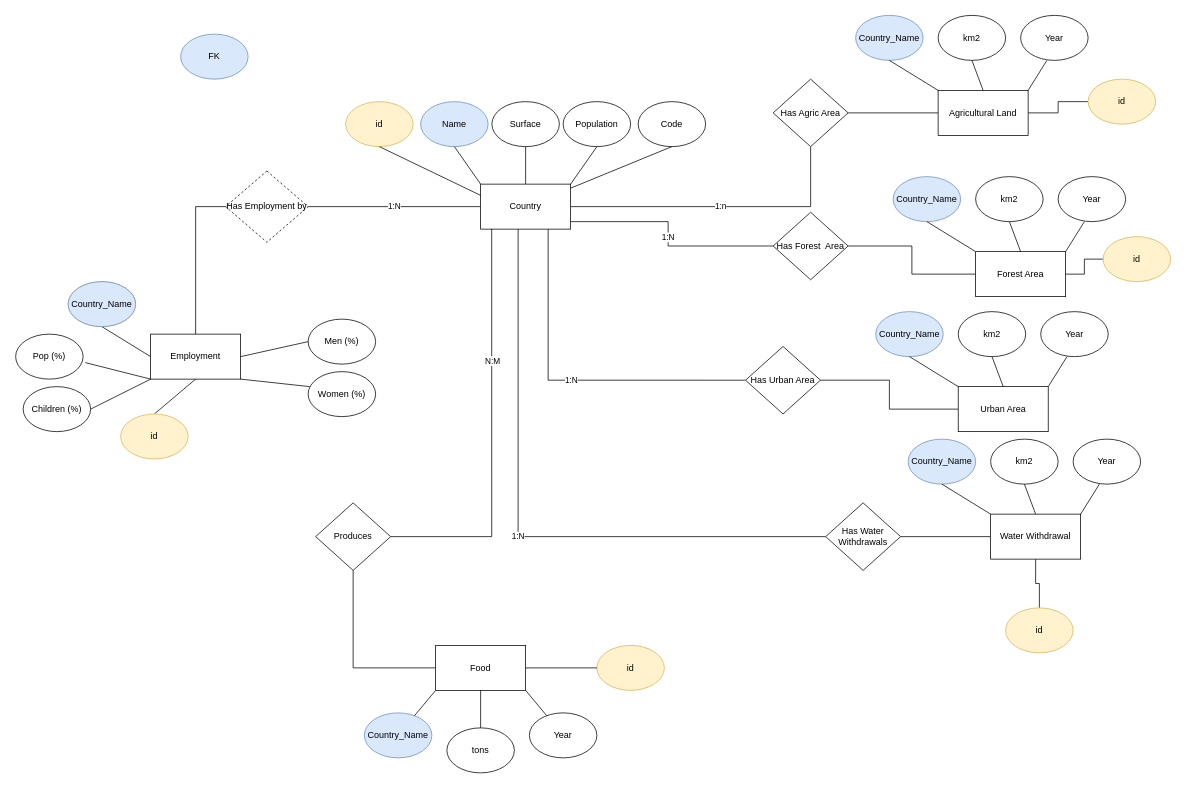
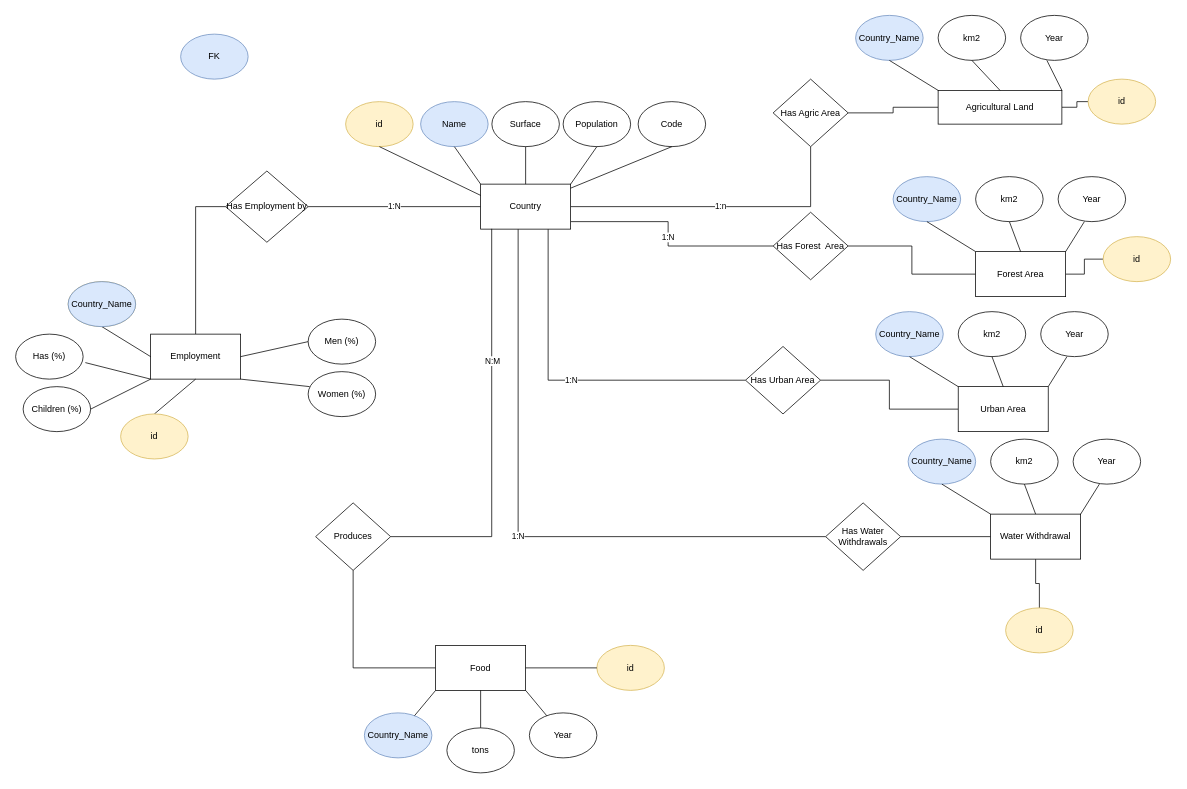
node "Agricultural Land": size 90x45 -> 124x34
node "Has Employment by": style dashed -> solid
node "Pop (%)": label "Pop (%)" -> "Has (%)"
